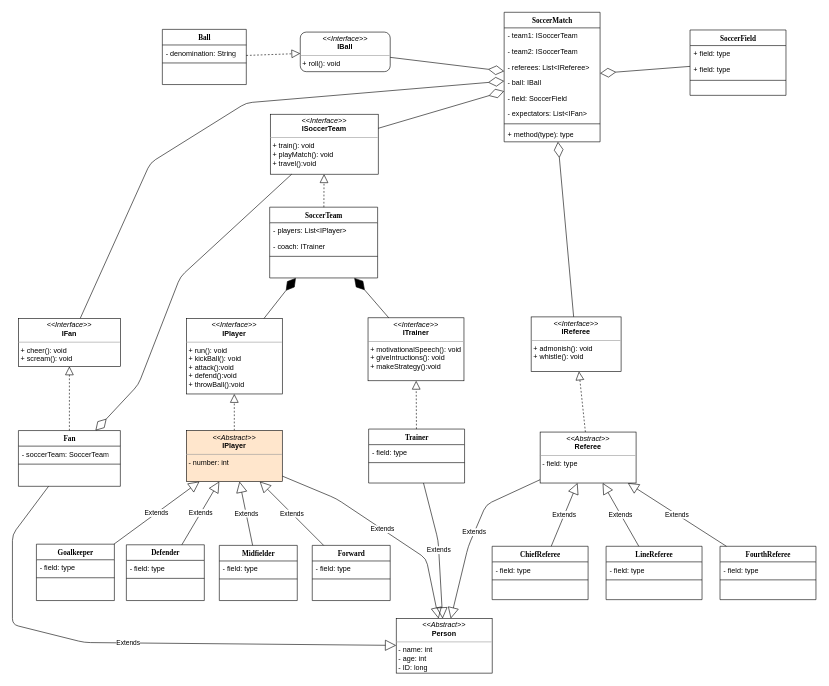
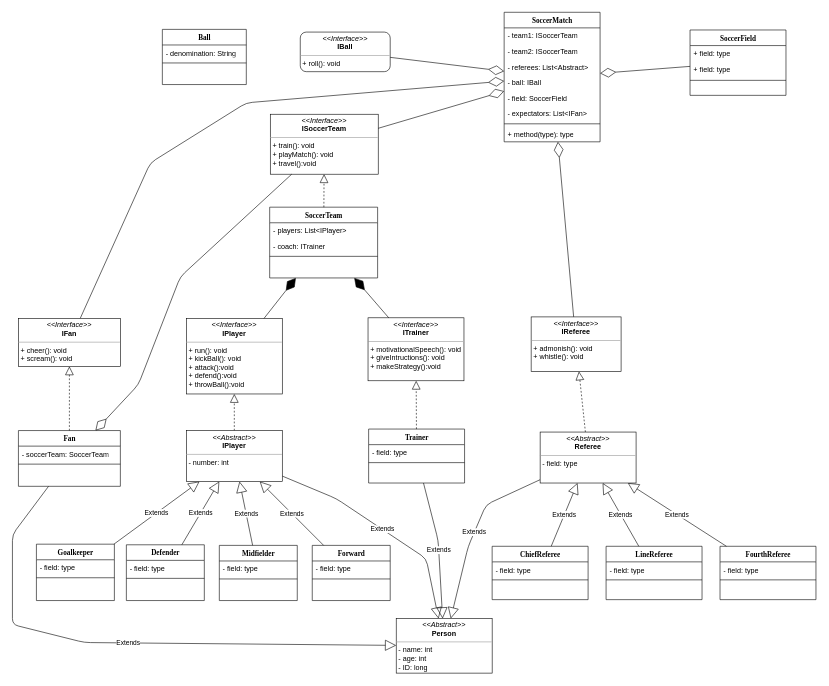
edge "Ball" -> "<<Interface>> IBall + roll(): void": removed
node "- referees: List<IReferee>": label "- referees: List<IReferee>" -> "- referees: List<Abstract>"
node "<<Abstract>> IPlayer - number: int": fillcolor #ffe6cc -> #ffffff
